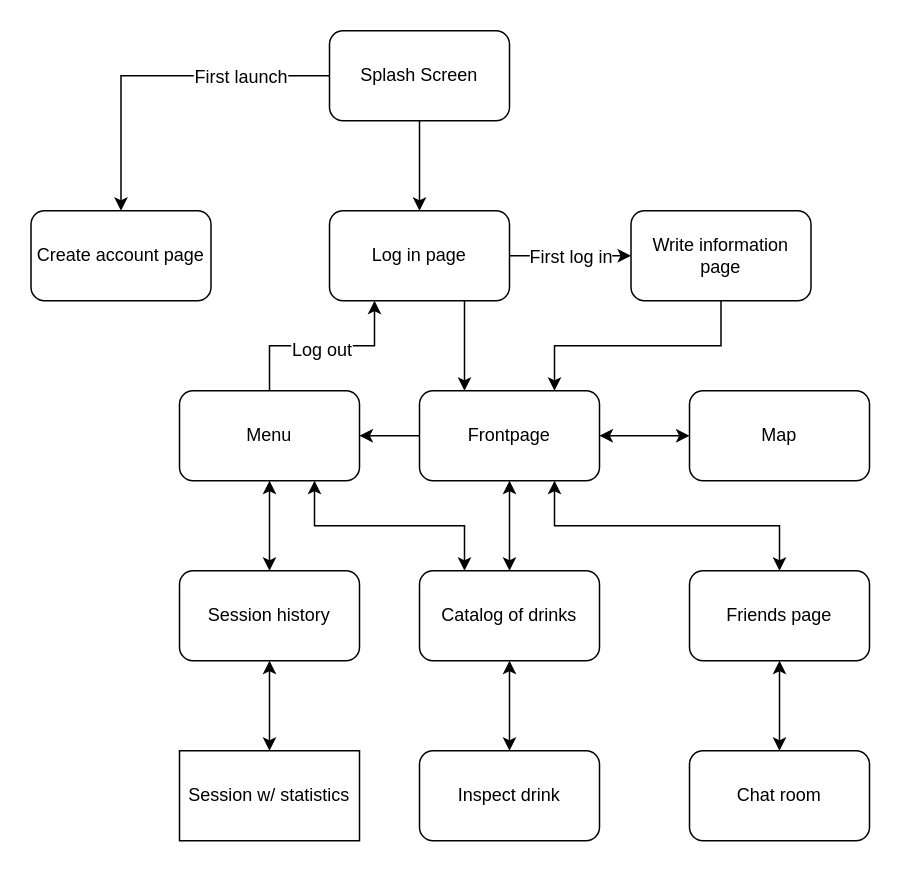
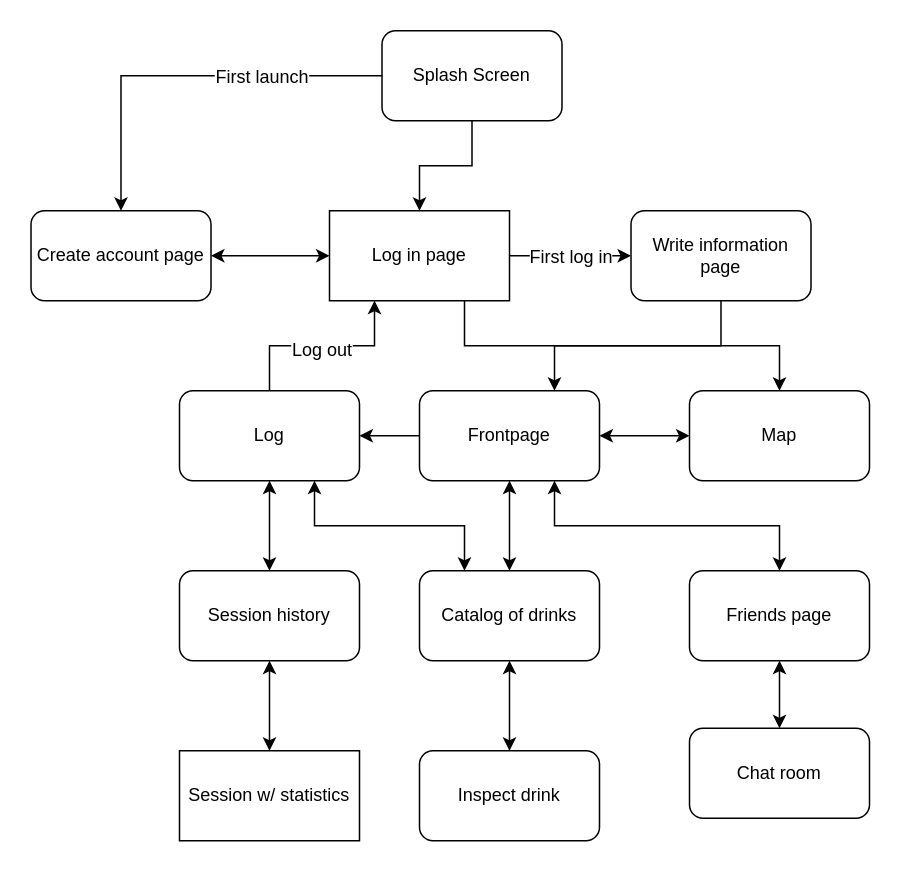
node "Splash Screen": moved (419, 76) -> (472, 76)
edge "Create account page" -- "Log in page": added
node "Log in page": shape rounded rectangle -> rectangle
edge "Log in page" -> "Frontpage": now "Log in page" -> "Map"
node "Menu": label "Menu" -> "Log"
node "Chat room": moved (779, 796) -> (779, 773)
